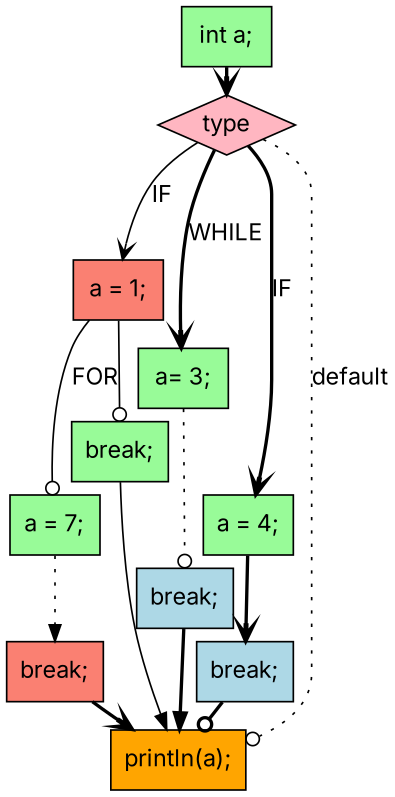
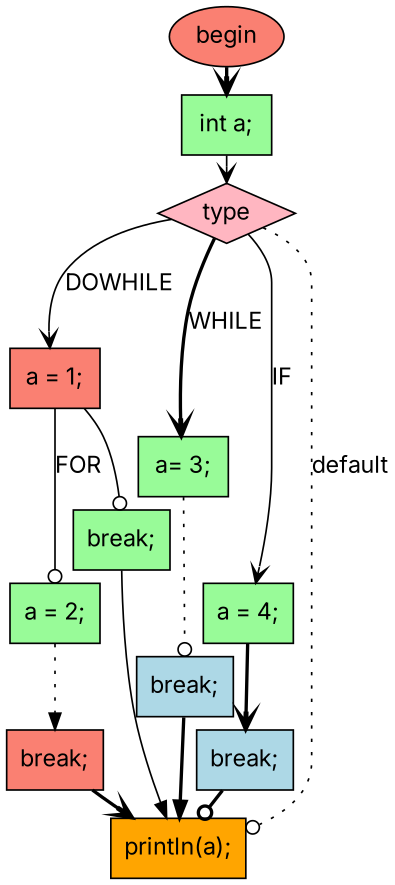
node "begin": added
edge "int a;" -> "type": style bold -> solid
edge "type" -> "a = 1;": label "IF" -> "DOWHILE"
edge "type" -> "a = 4;": style bold -> solid
node "a = 7;": label "a = 7;" -> "a = 2;"
